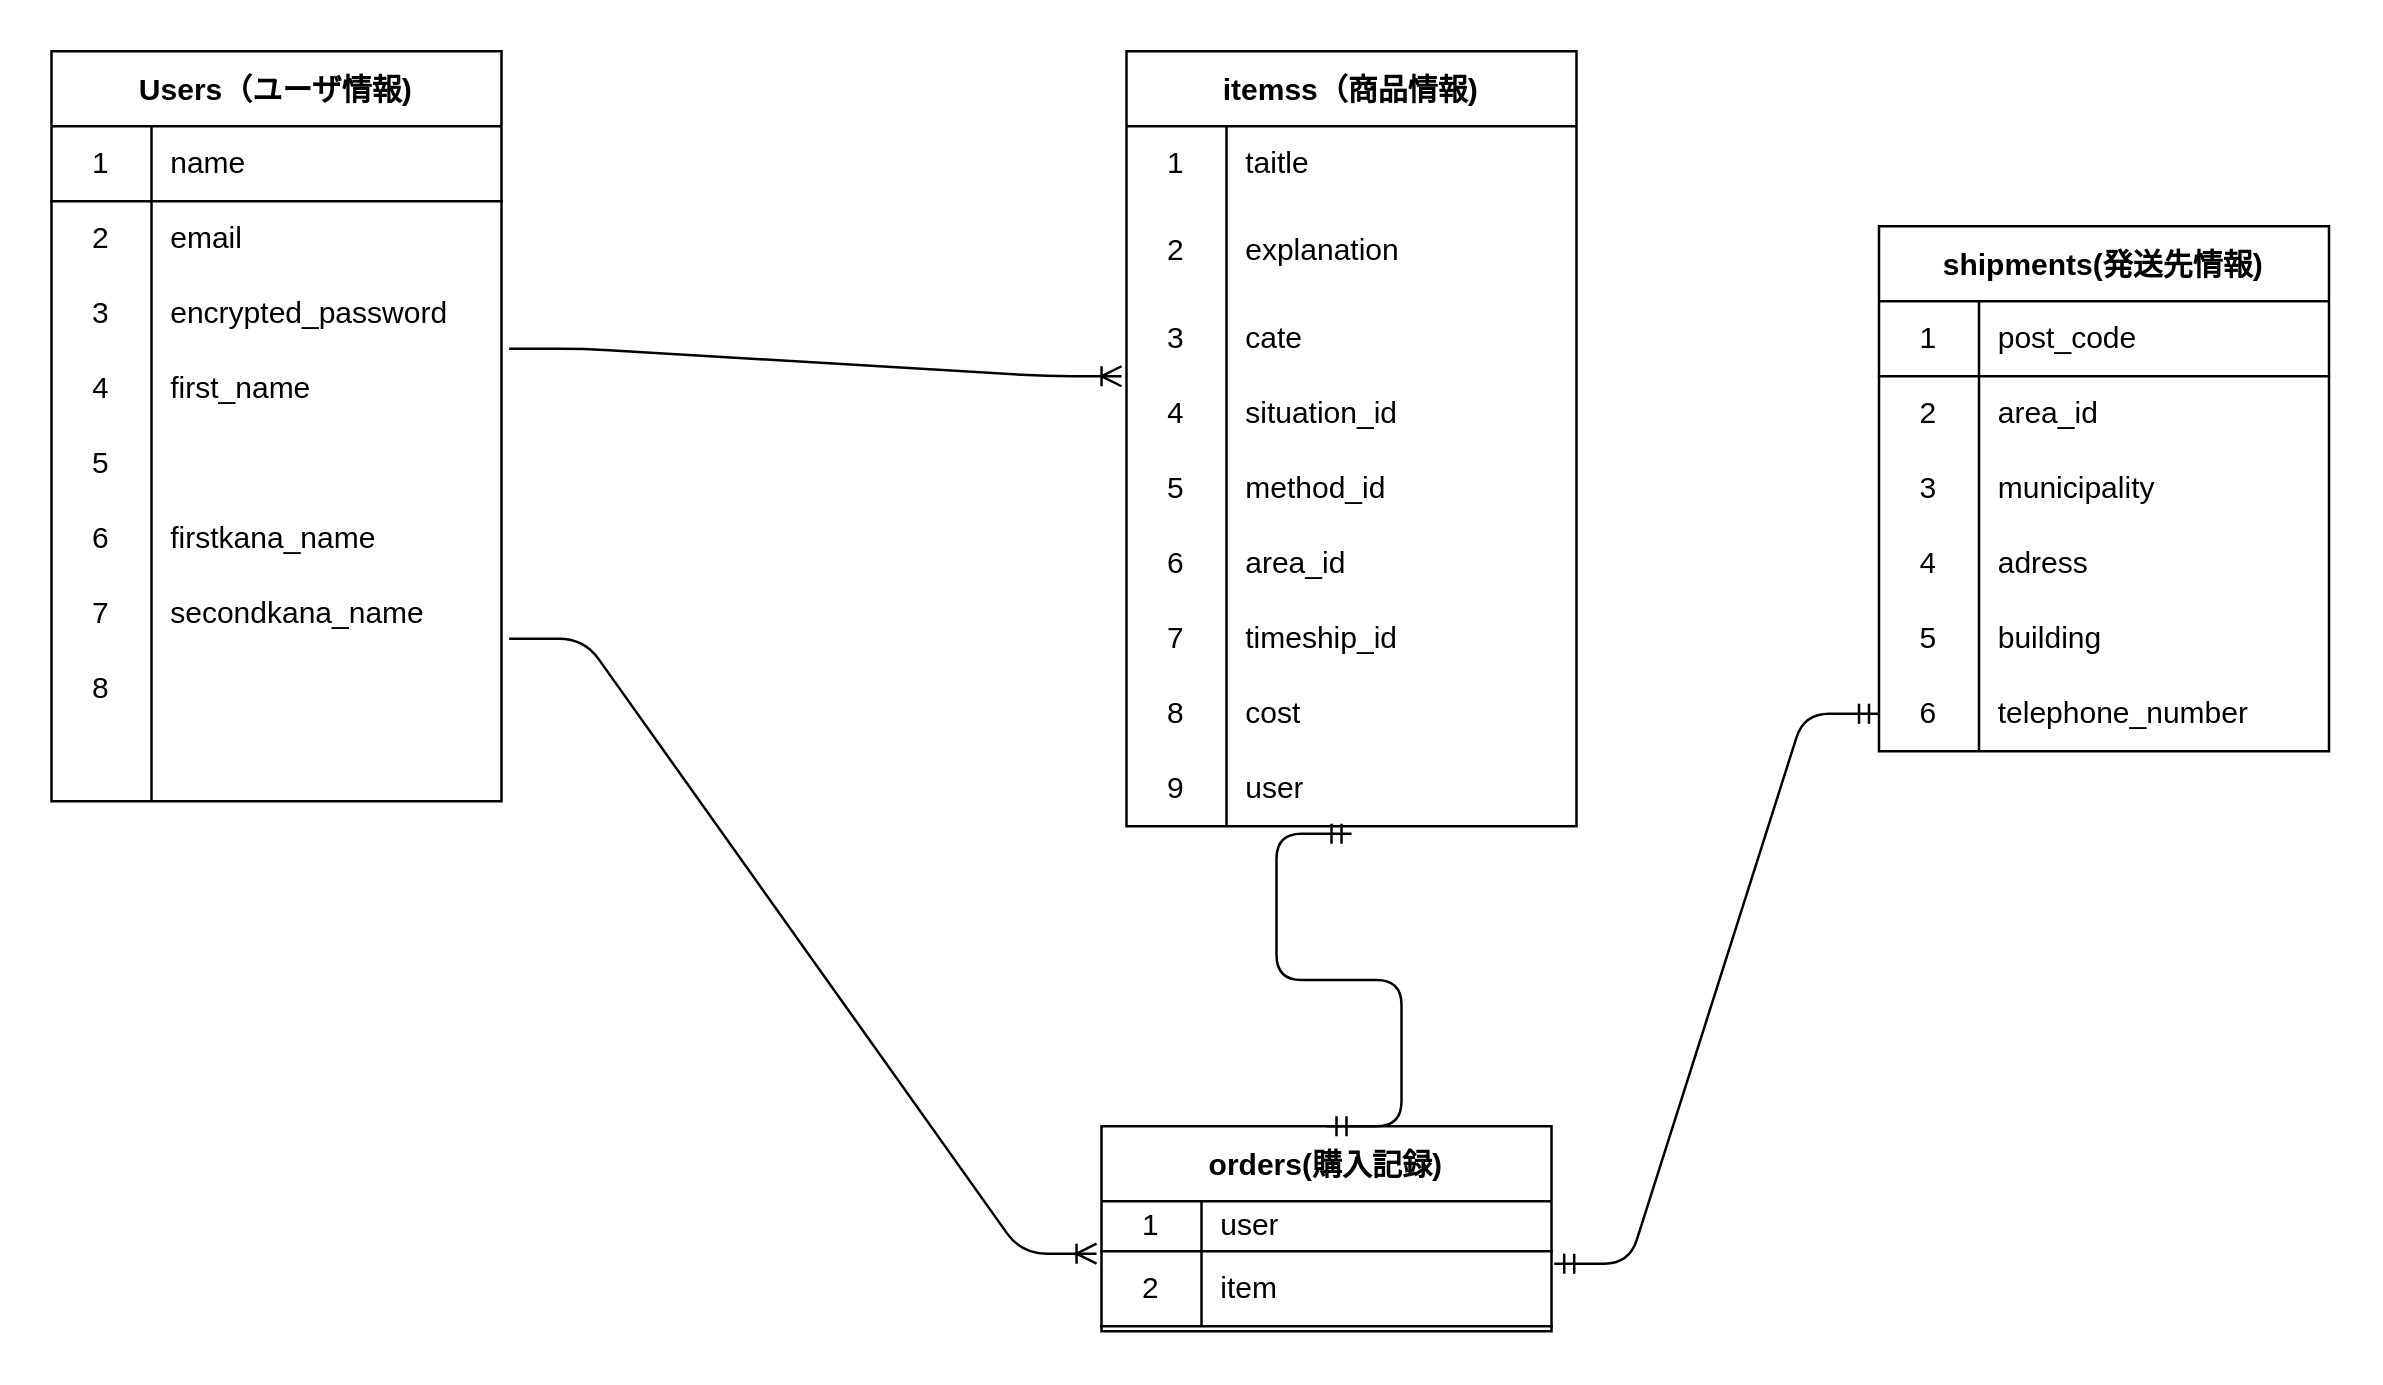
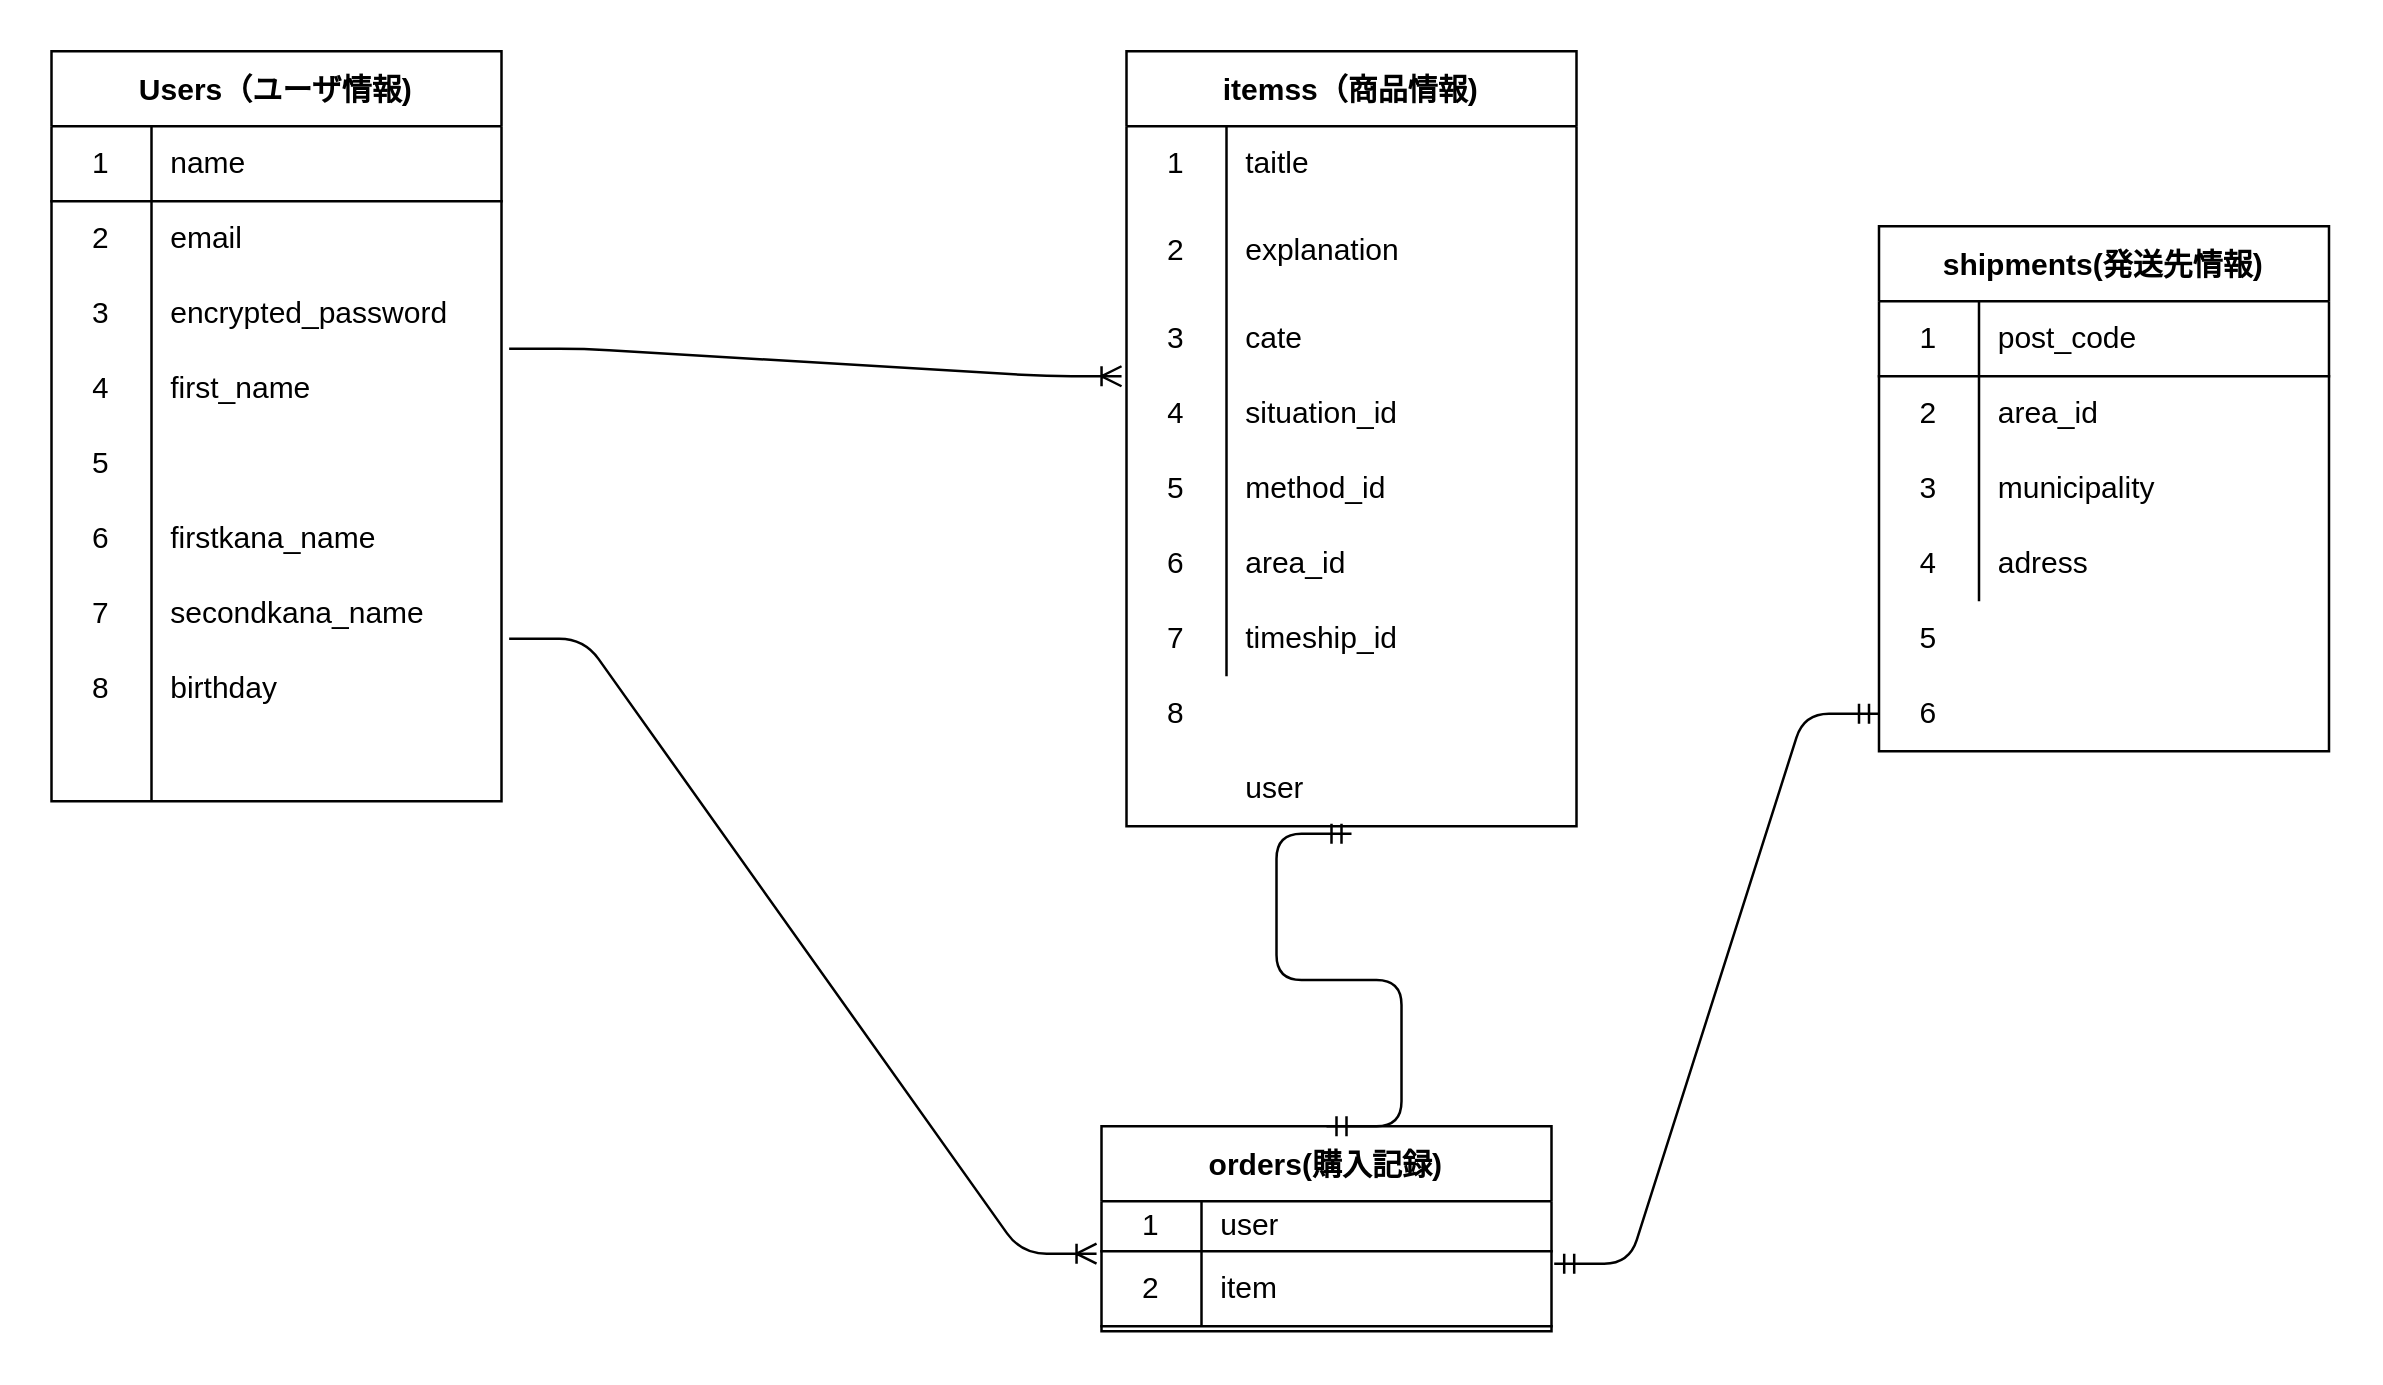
node "building": removed
node "birthday": added
node "cost": removed
node "telephone_number": removed
node "9": removed
